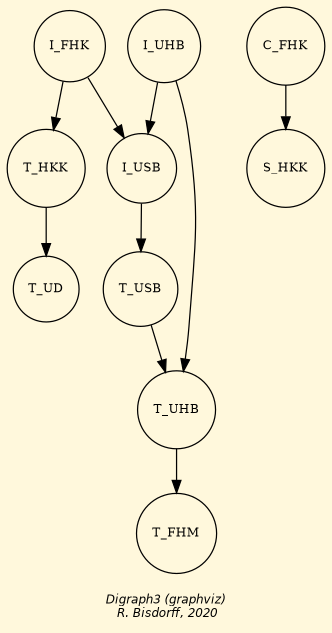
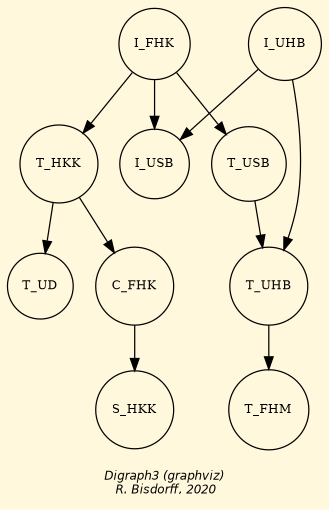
edge "T_HKK" -> "C_FHK": added
edge "I_USB" -> "T_USB": now "I_FHK" -> "T_USB"
